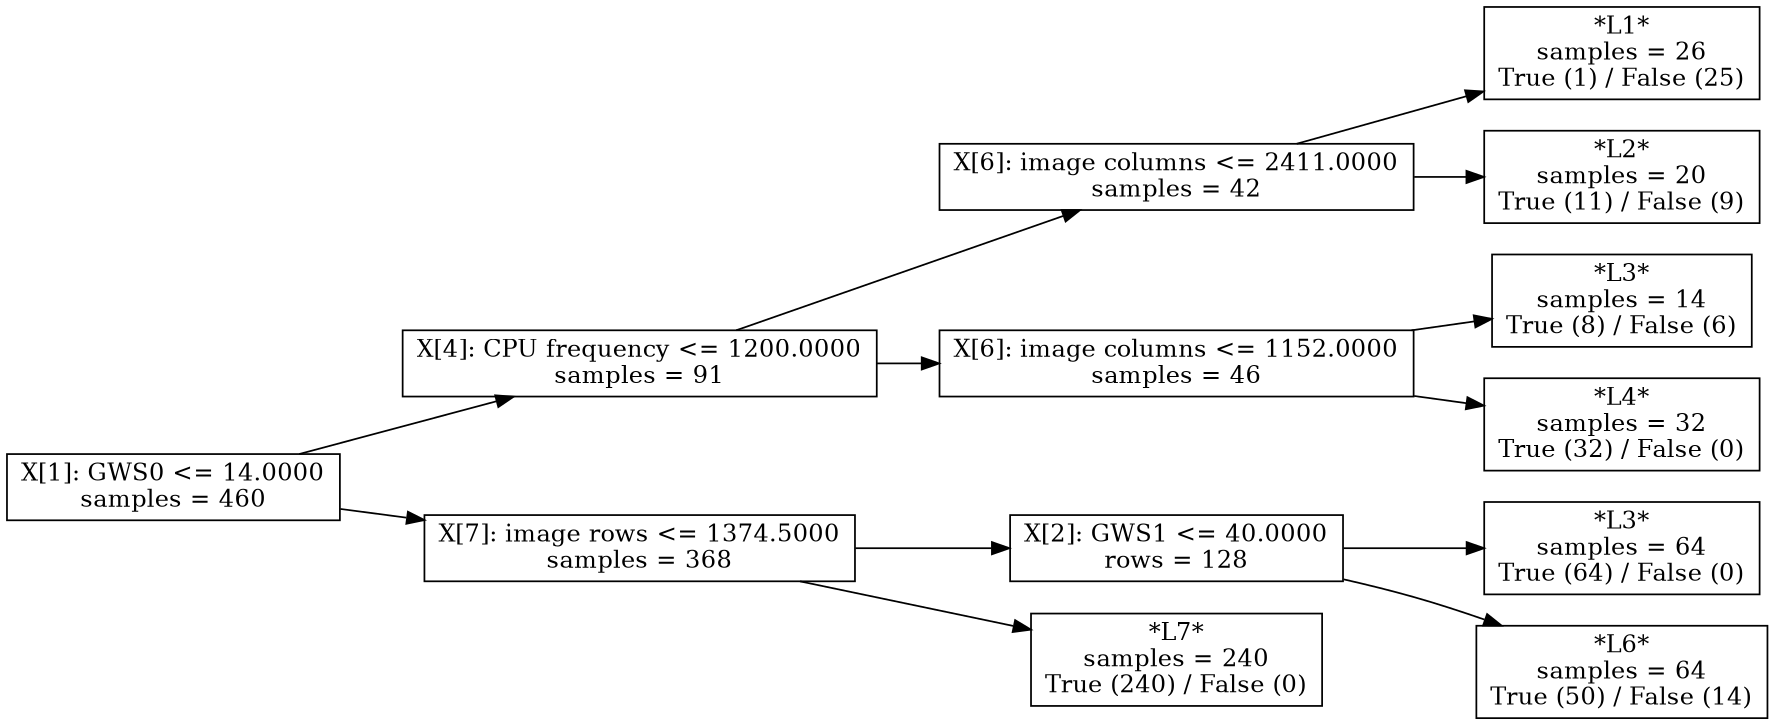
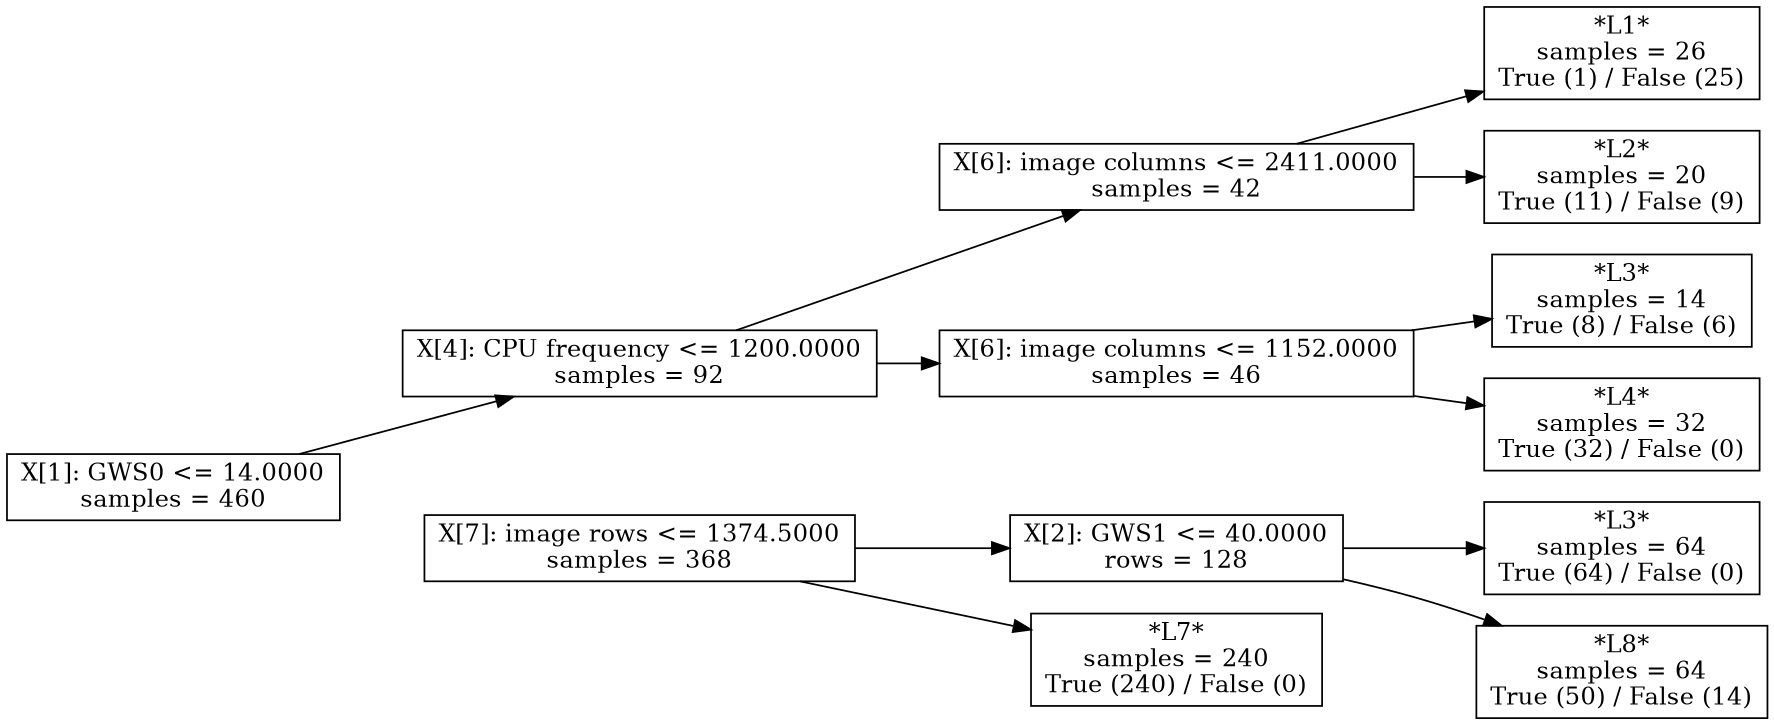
node "X[4]: CPU frequency <= 1200.0000 samples = 91": label "X[4]: CPU frequency <= 1200.0000 samples = 91" -> "X[4]: CPU frequency <= 1200.0000 samples = 92"
edge "X[1]: GWS0 <= 14.0000 samples = 460" -> "X[7]: image rows <= 1374.5000 samples = 368": removed
node "*L6* samples = 64 True (50) / False (14)": label "*L6* samples = 64 True (50) / False (14)" -> "*L8* samples = 64 True (50) / False (14)"
